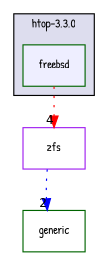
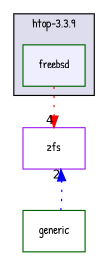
cluster "htop-3.3.0": label "htop-3.3.0" -> "htop-3.3.9"
edge "zfs" -> "generic": reversed
